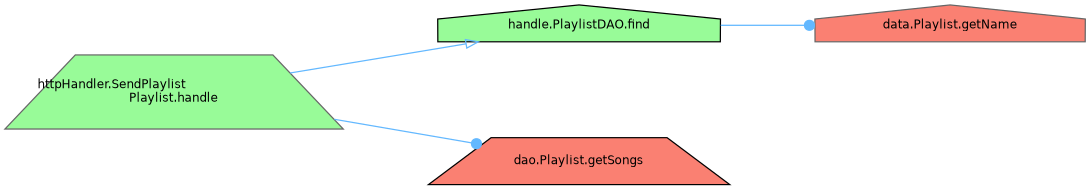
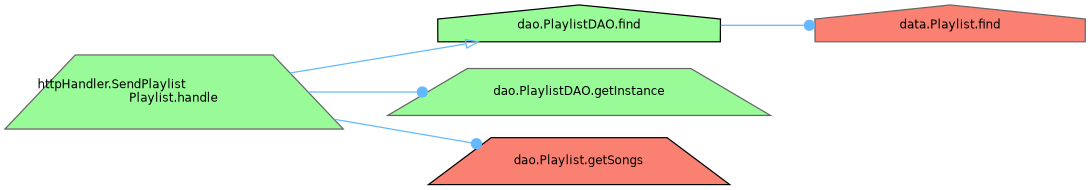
node "handle.PlaylistDAO.find": label "handle.PlaylistDAO.find" -> "dao.PlaylistDAO.find"
node "data.Playlist.getName": label "data.Playlist.getName" -> "data.Playlist.find"
node "dao.PlaylistDAO.getInstance": added
